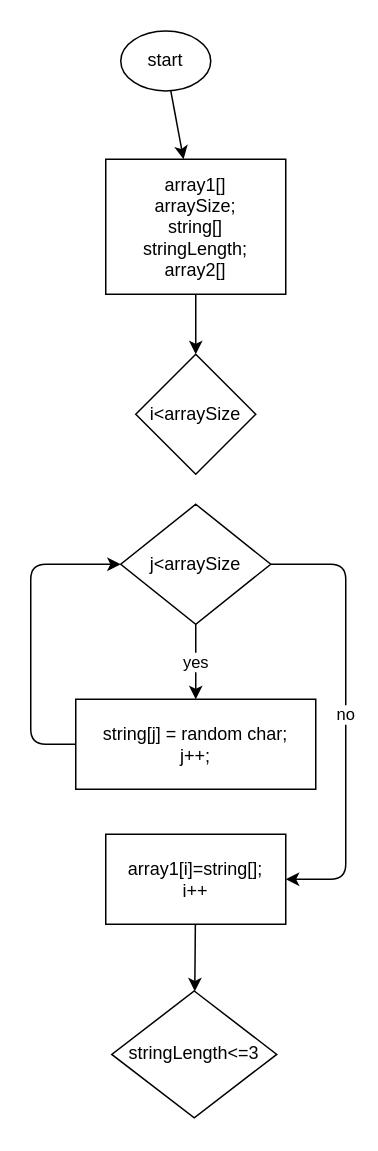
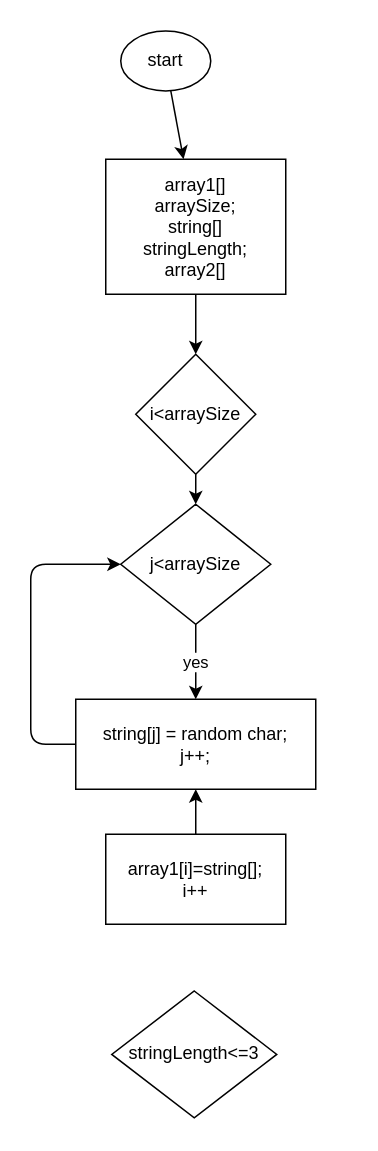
edge "i<arraySize" -> "j<arraySize": added
edge "j<arraySize" -> "array1[i]=string[]; i++": removed, label "no"
edge "array1[i]=string[]; i++" -> "stringLength<=3": now "array1[i]=string[]; i++" -> "string[j] = random char; j++;"
